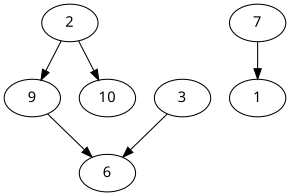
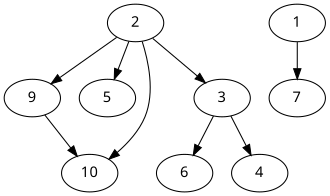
edge "7" -> "1": reversed
edge "2" -> "3": added
node "5": added
edge "9" -> "6": now "9" -> "10"
node "4": added
